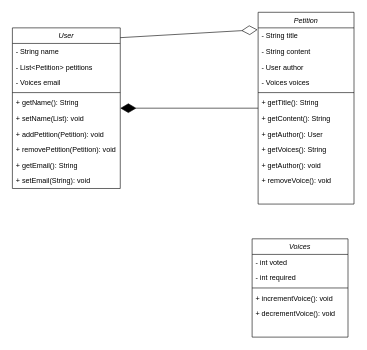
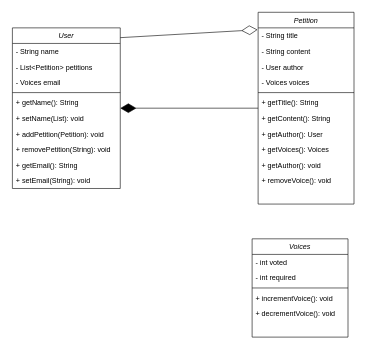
node "+ removePetition(Petition): void": label "+ removePetition(Petition): void" -> "+ removePetition(String): void"
node "+ getVoices(): String": label "+ getVoices(): String" -> "+ getVoices(): Voices"
